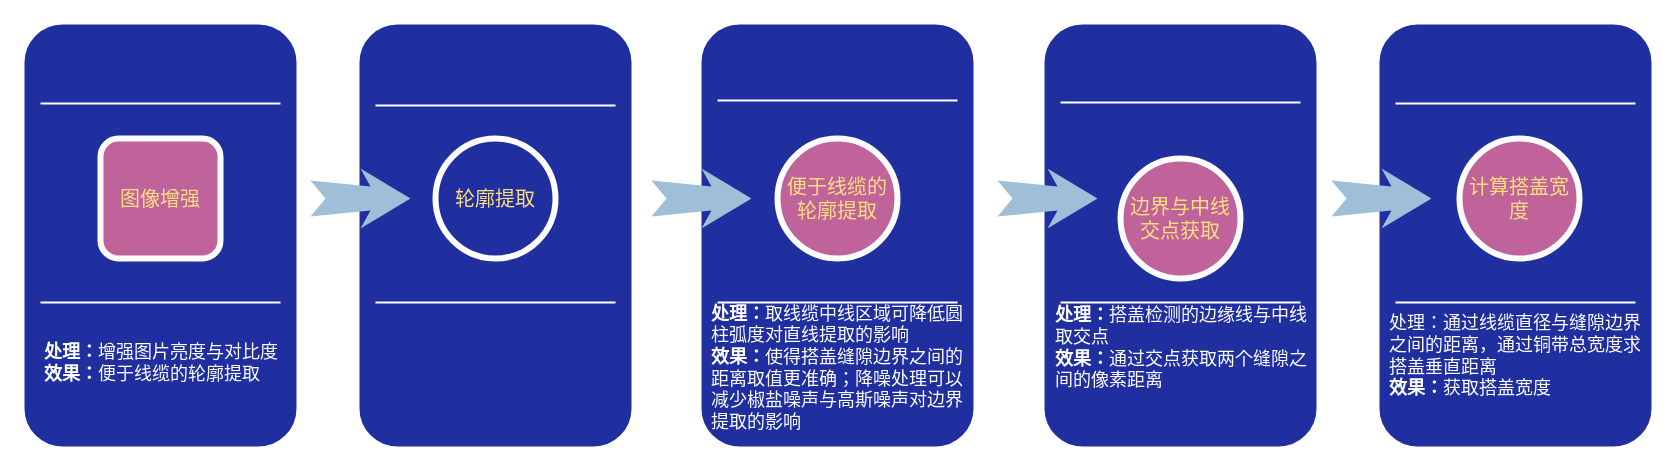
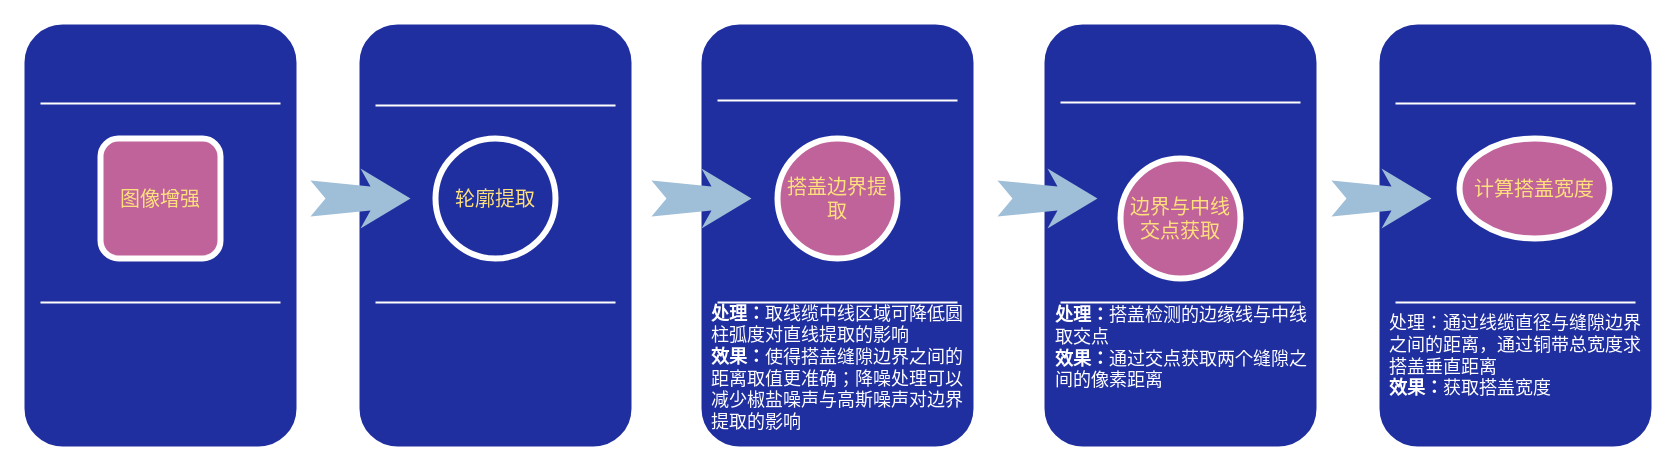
node "便于线缆的轮廓提取": label "便于线缆的轮廓提取" -> "搭盖边界提取"
node "计算搭盖宽度": size 120x120 -> 150x100
node "处理：增强图片亮度与对比度效果：便于线缆的轮廓提取": removed
